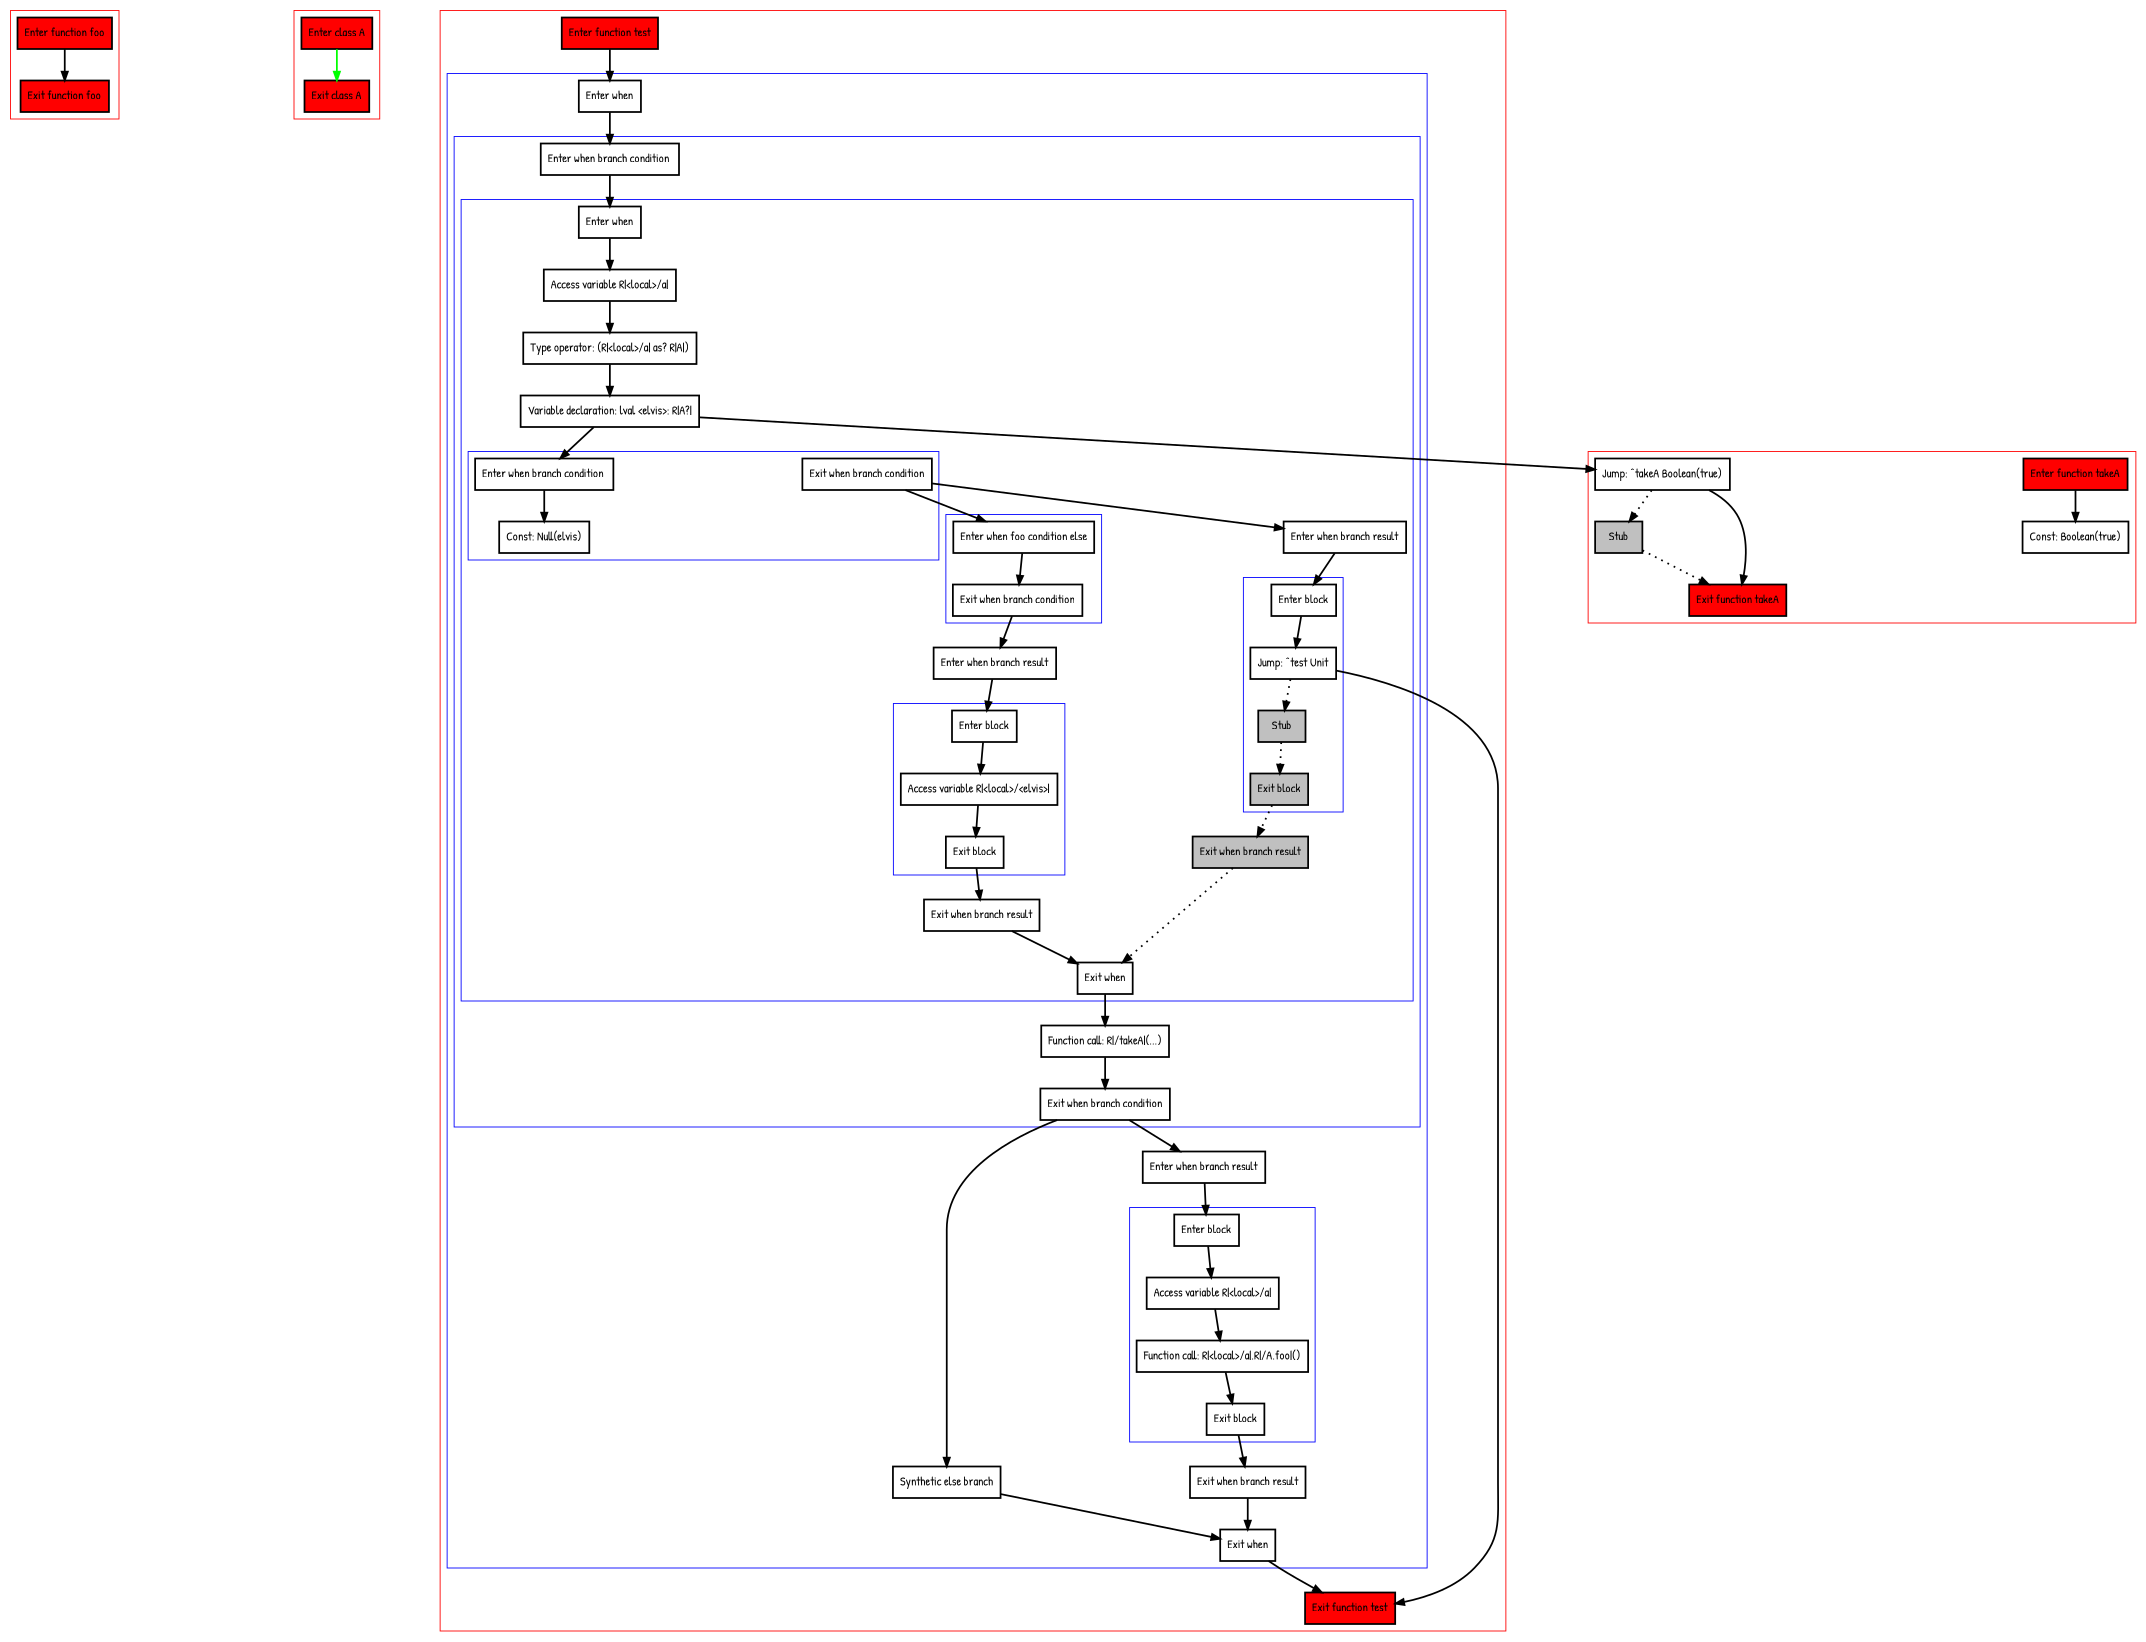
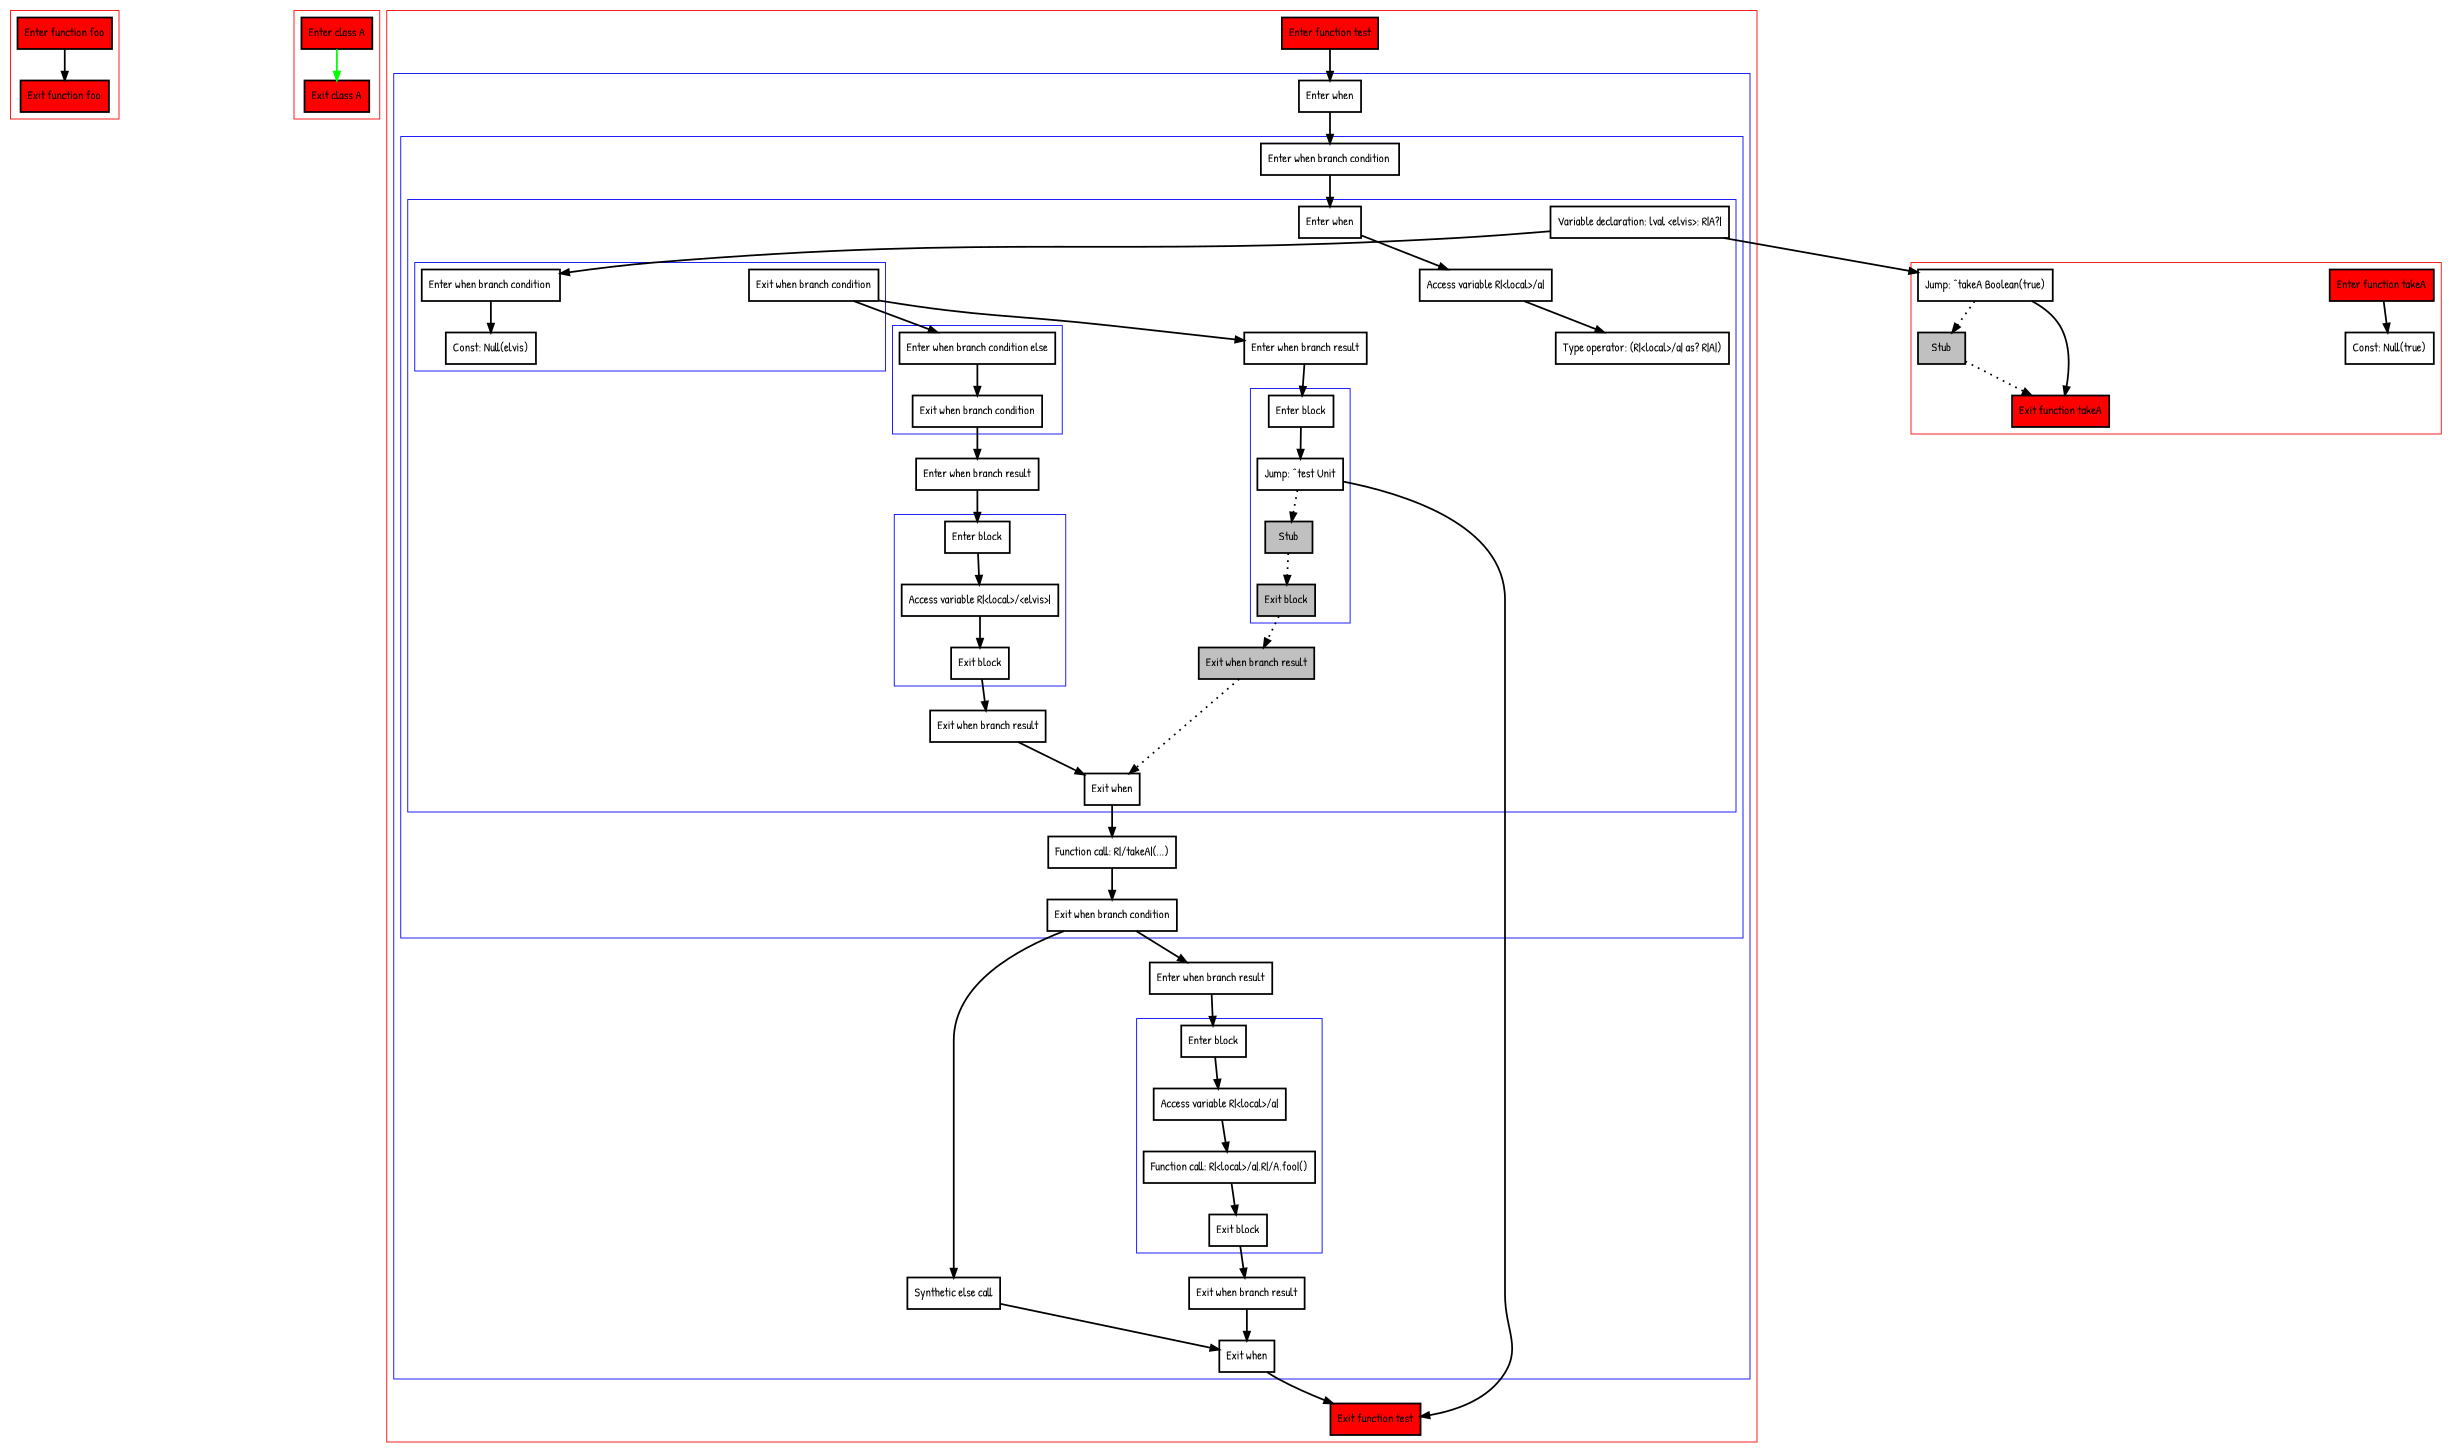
edge "Type operator: (R|<local>/a| as? R|A|)" -> "Variable declaration: lval <elvis>: R|A?|": removed
node "Enter when foo condition else": label "Enter when foo condition else" -> "Enter when branch condition else"
node "Const: Boolean(true)": label "Const: Boolean(true)" -> "Const: Null(true)"
node "Synthetic else branch": label "Synthetic else branch" -> "Synthetic else call"
